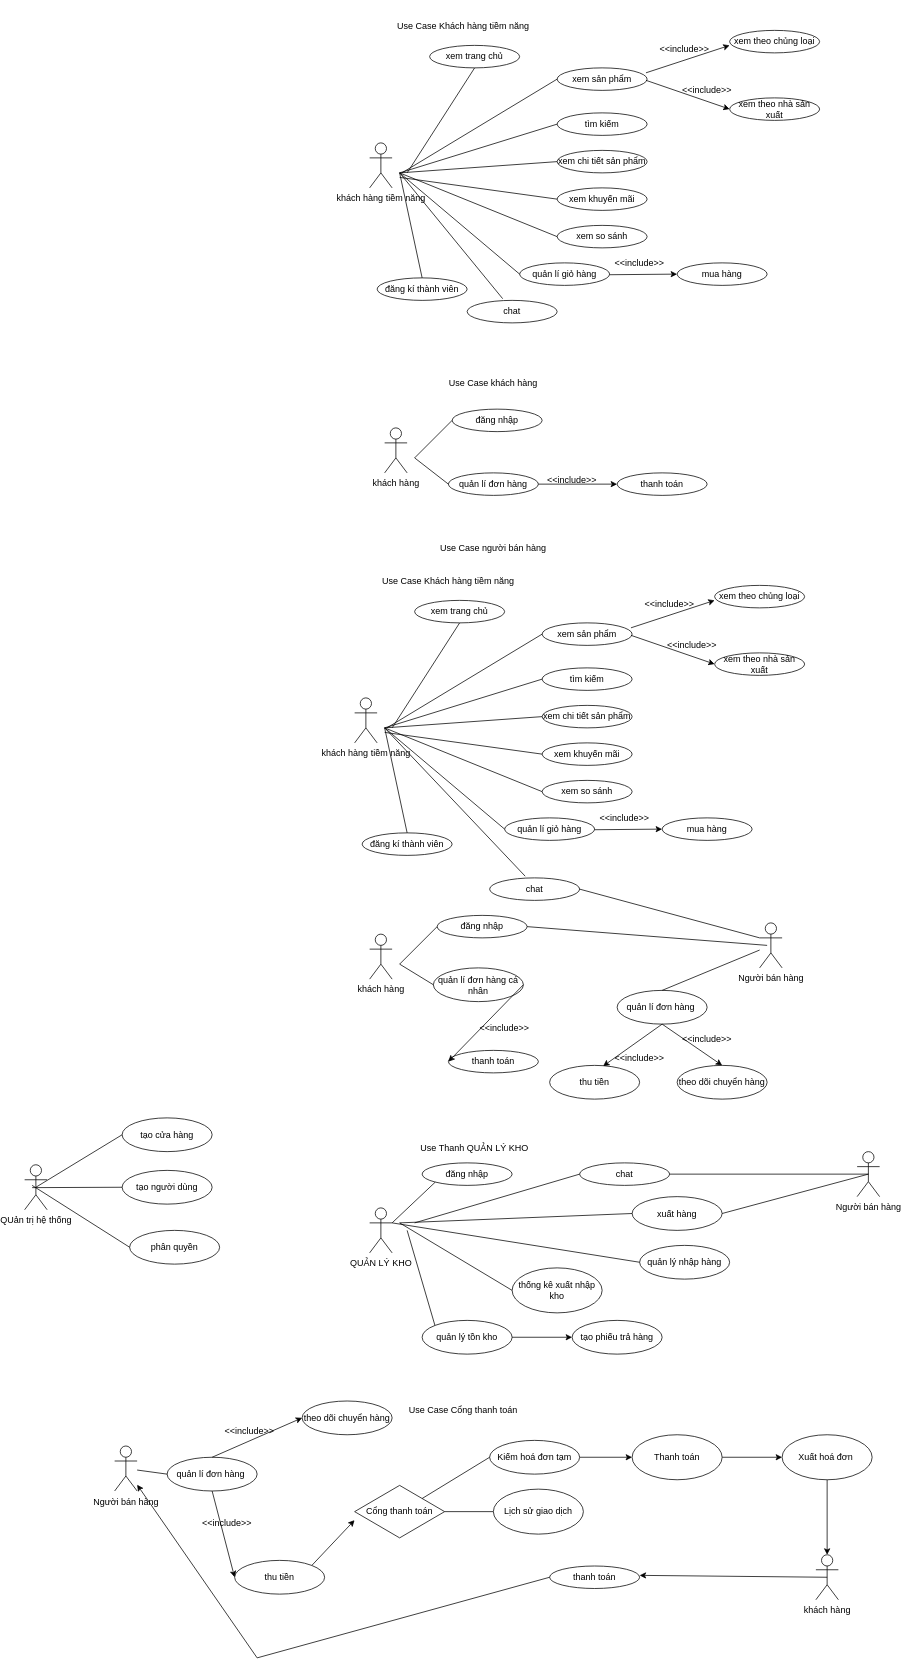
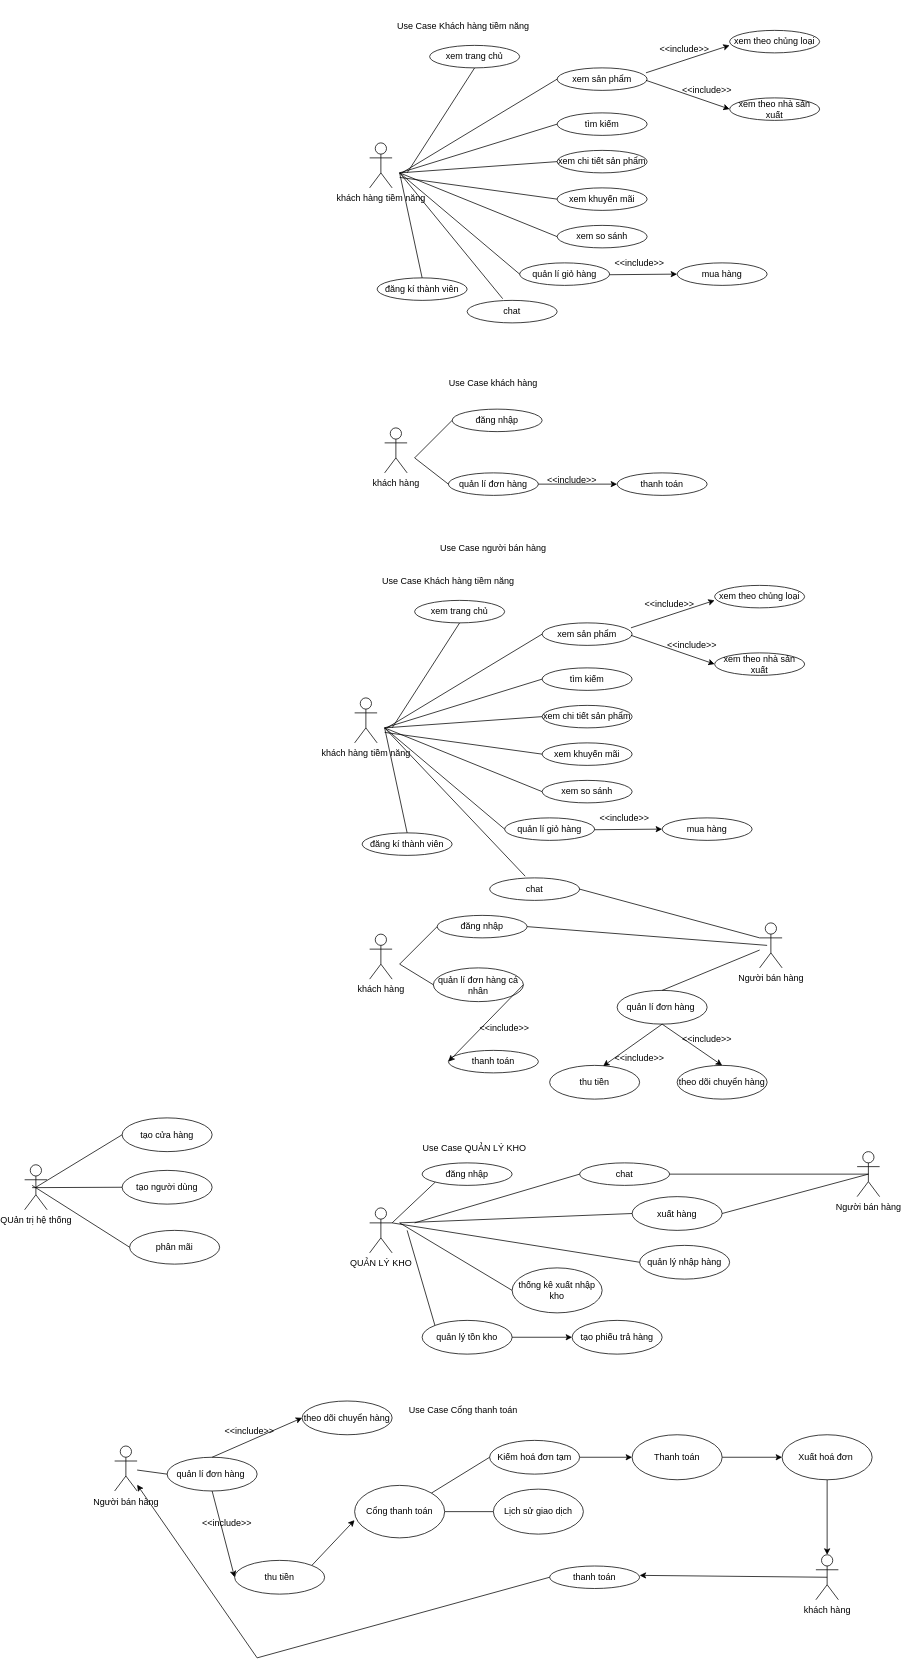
node "Use Thanh QUẢN LÝ KHO": label "Use Thanh QUẢN LÝ KHO" -> "Use Case QUẢN LÝ KHO"
node "phân quyền": label "phân quyền" -> "phân mãi"
node "Cổng thanh toán": shape diamond -> ellipse
